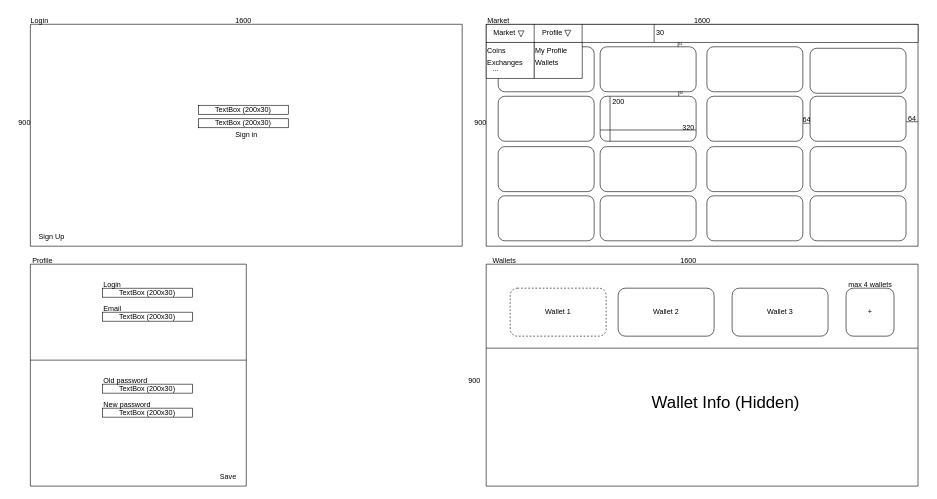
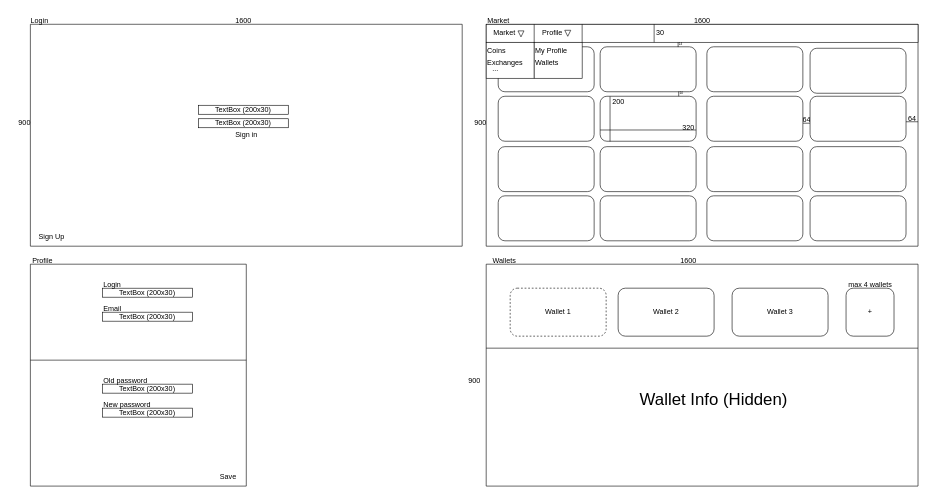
node "Wallet Info (Hidden)": moved (726, 402) -> (714, 399)
